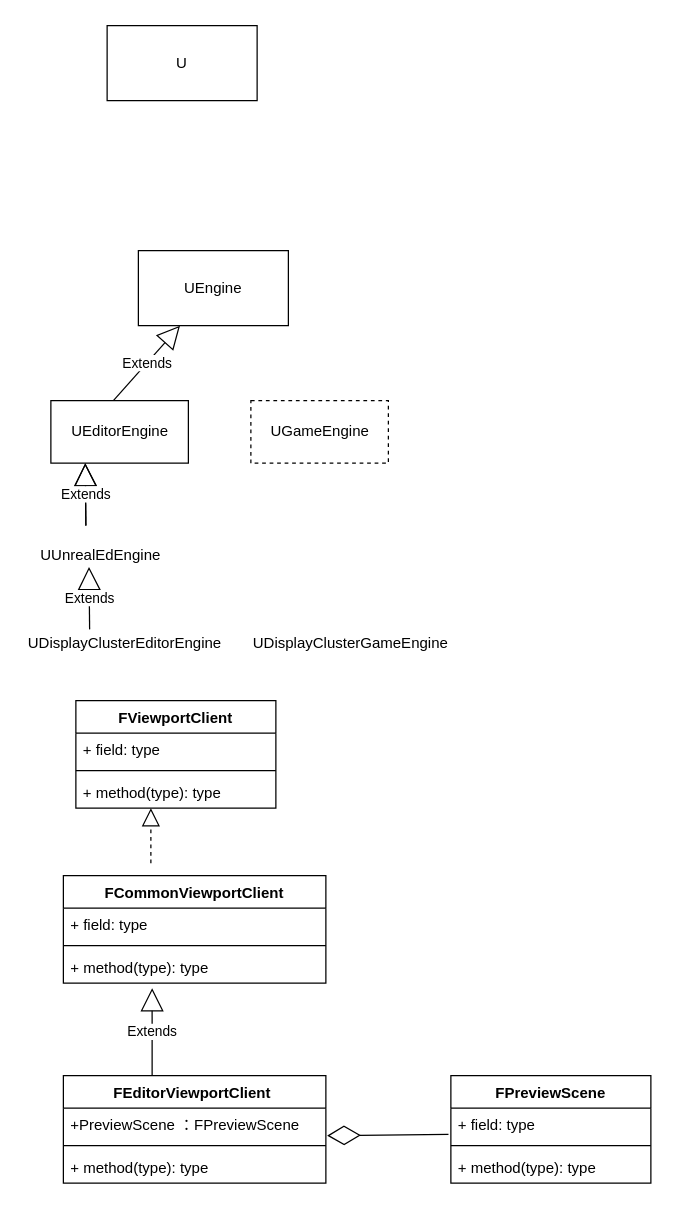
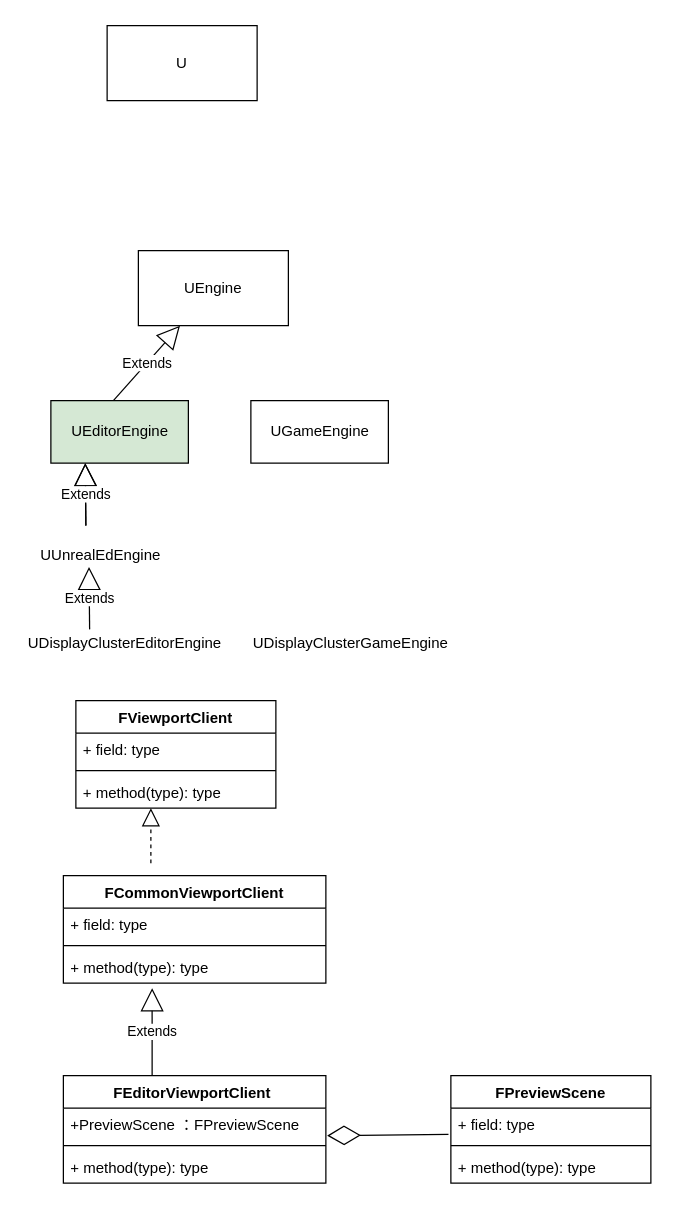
node "UEditorEngine": fillcolor #ffffff -> #d5e8d4
node "UGameEngine": style dashed -> solid
